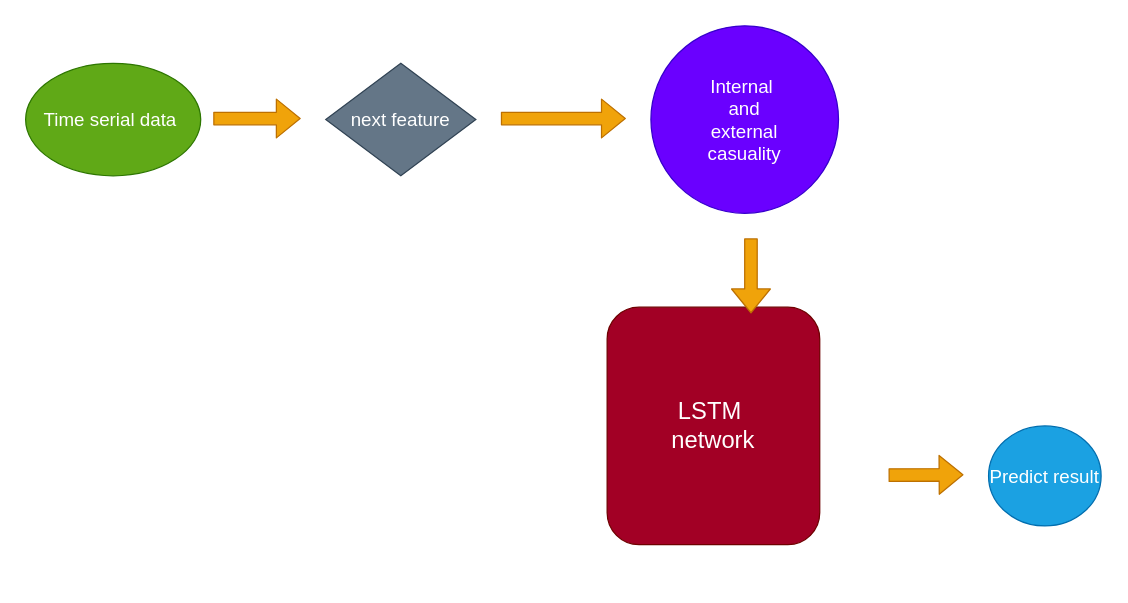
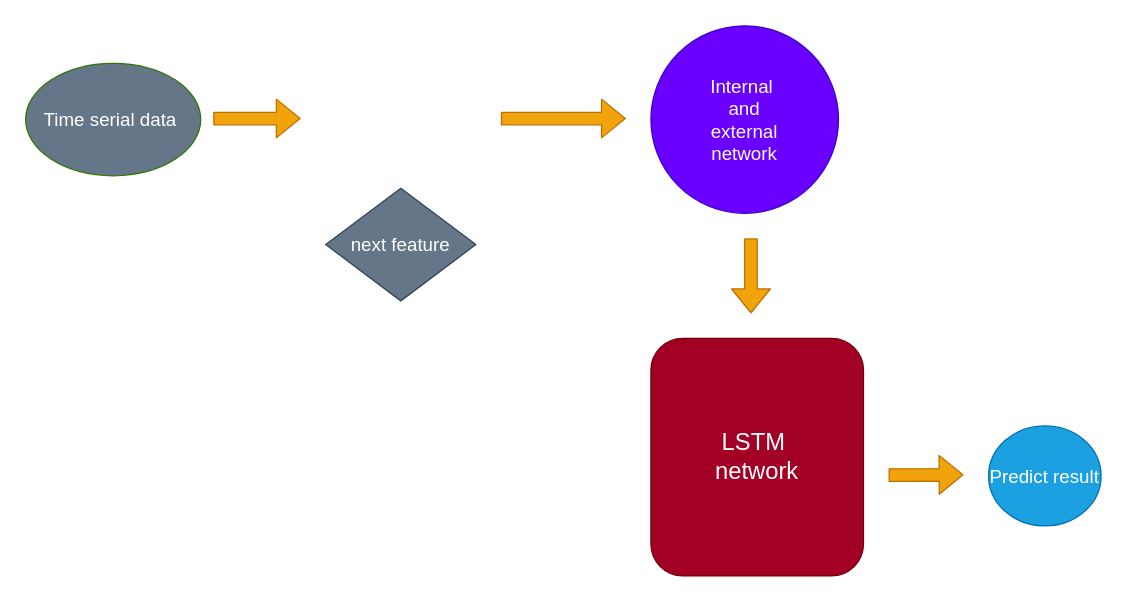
node "Time serial data": fillcolor #60a917 -> #647687
node "next feature": moved (401, 119) -> (401, 244)
node "Internal and external casuality": label "Internal and external casuality" -> "Internal and external network"
node "LSTM network": moved (713, 426) -> (757, 457)
